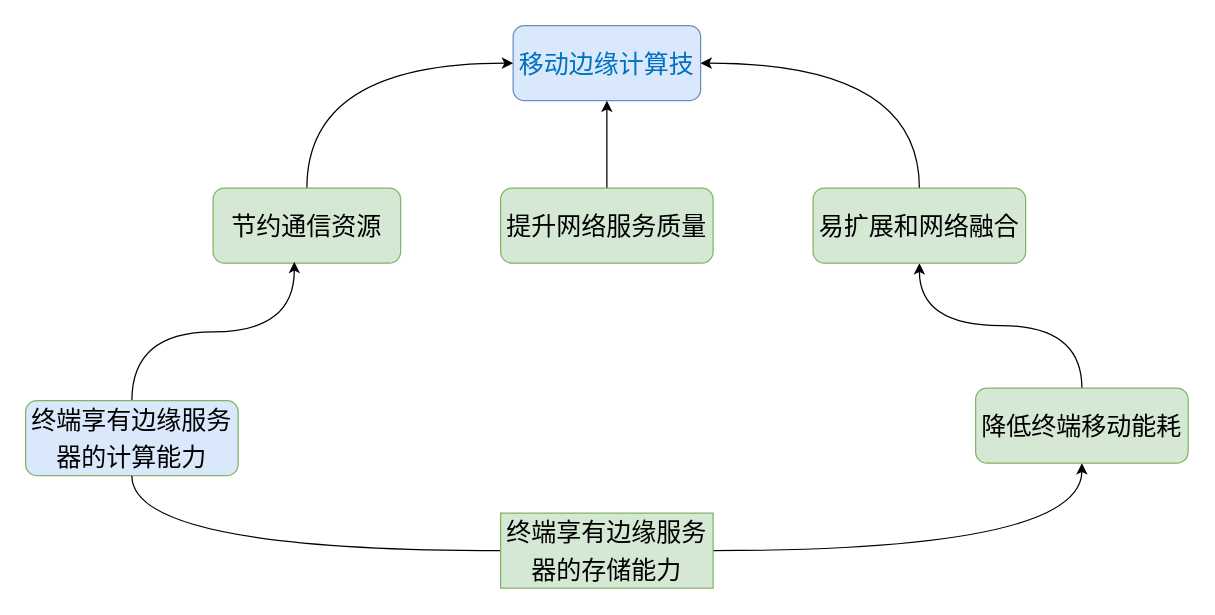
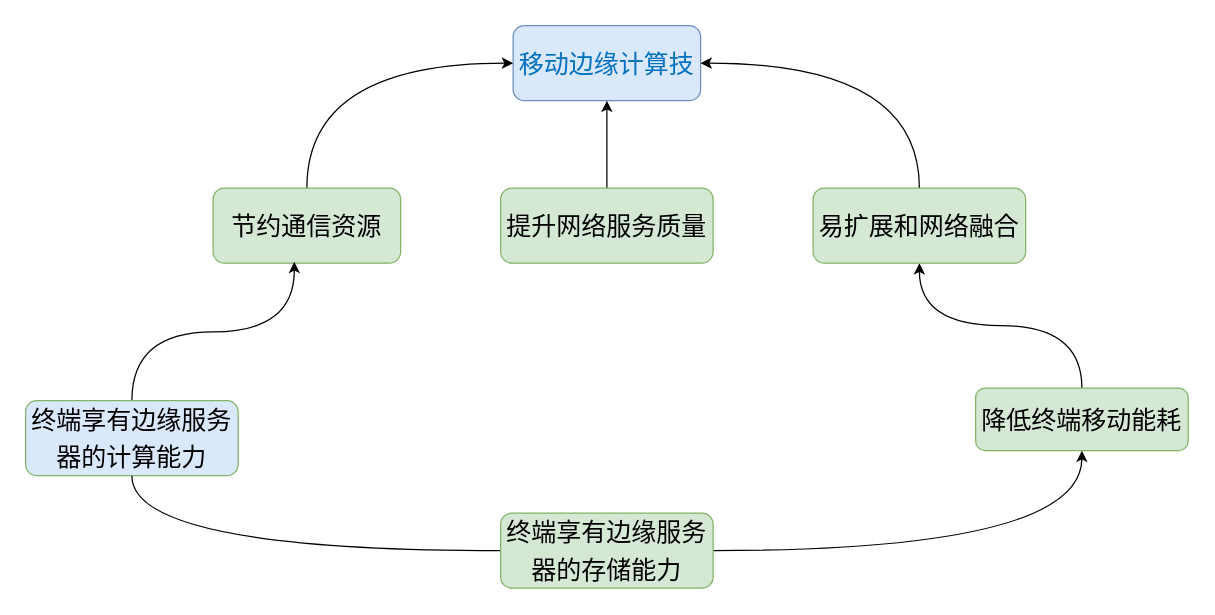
node "降低终端移动能耗": size 213x75 -> 213x63
node "终端享有边缘服务器的存储能力": shape rectangle -> rounded rectangle
